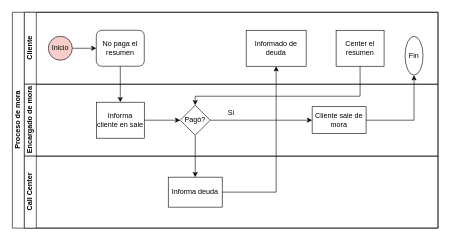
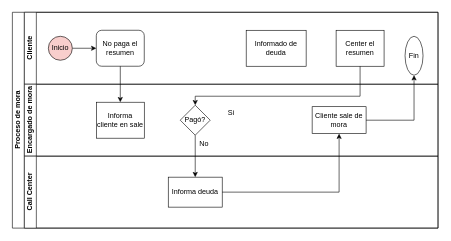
edge "Informa cliente en sale" -> "Pagó?": removed
edge "Pagó?" -> "Cliente sale de mora": removed
edge "Informa deuda" -> "Informado de deuda": now "Informa deuda" -> "Cliente sale de mora"
node "No": added
